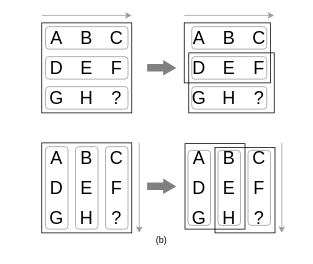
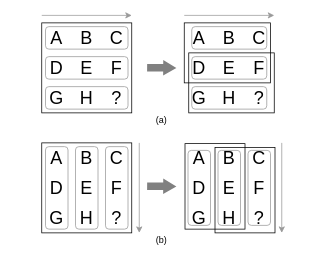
node "(a)": added
